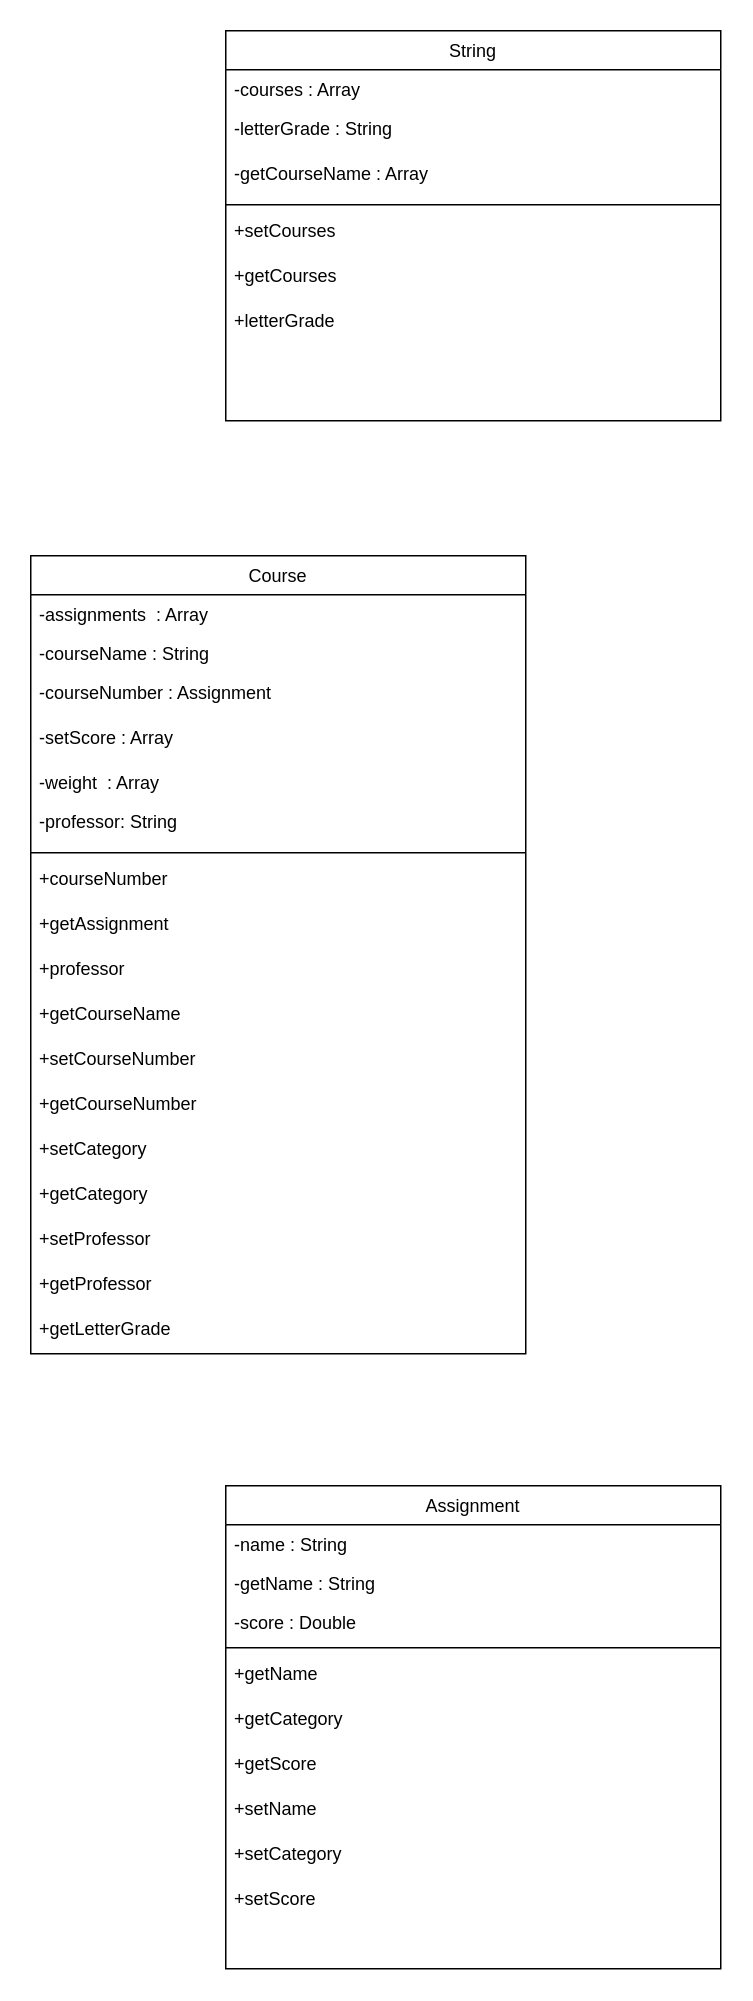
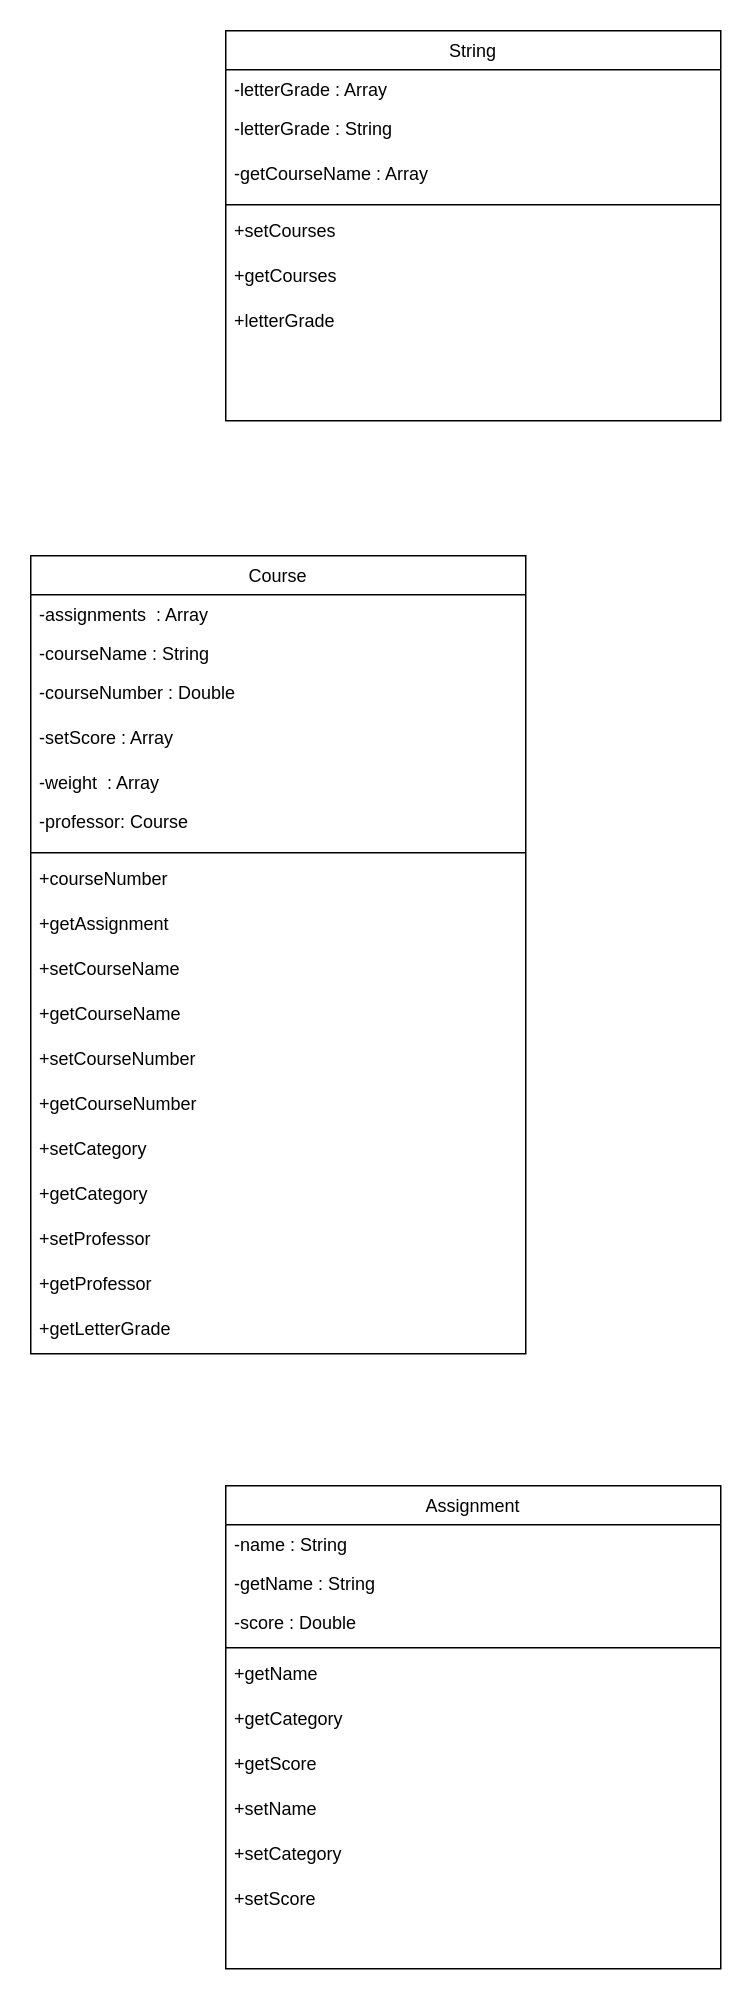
node "-courses : Array": label "-courses : Array" -> "-letterGrade : Array"
node "-courseNumber : Assignment": label "-courseNumber : Assignment" -> "-courseNumber : Double"
node "-professor: String": label "-professor: String" -> "-professor: Course"
node "+professor": label "+professor" -> "+setCourseName"
